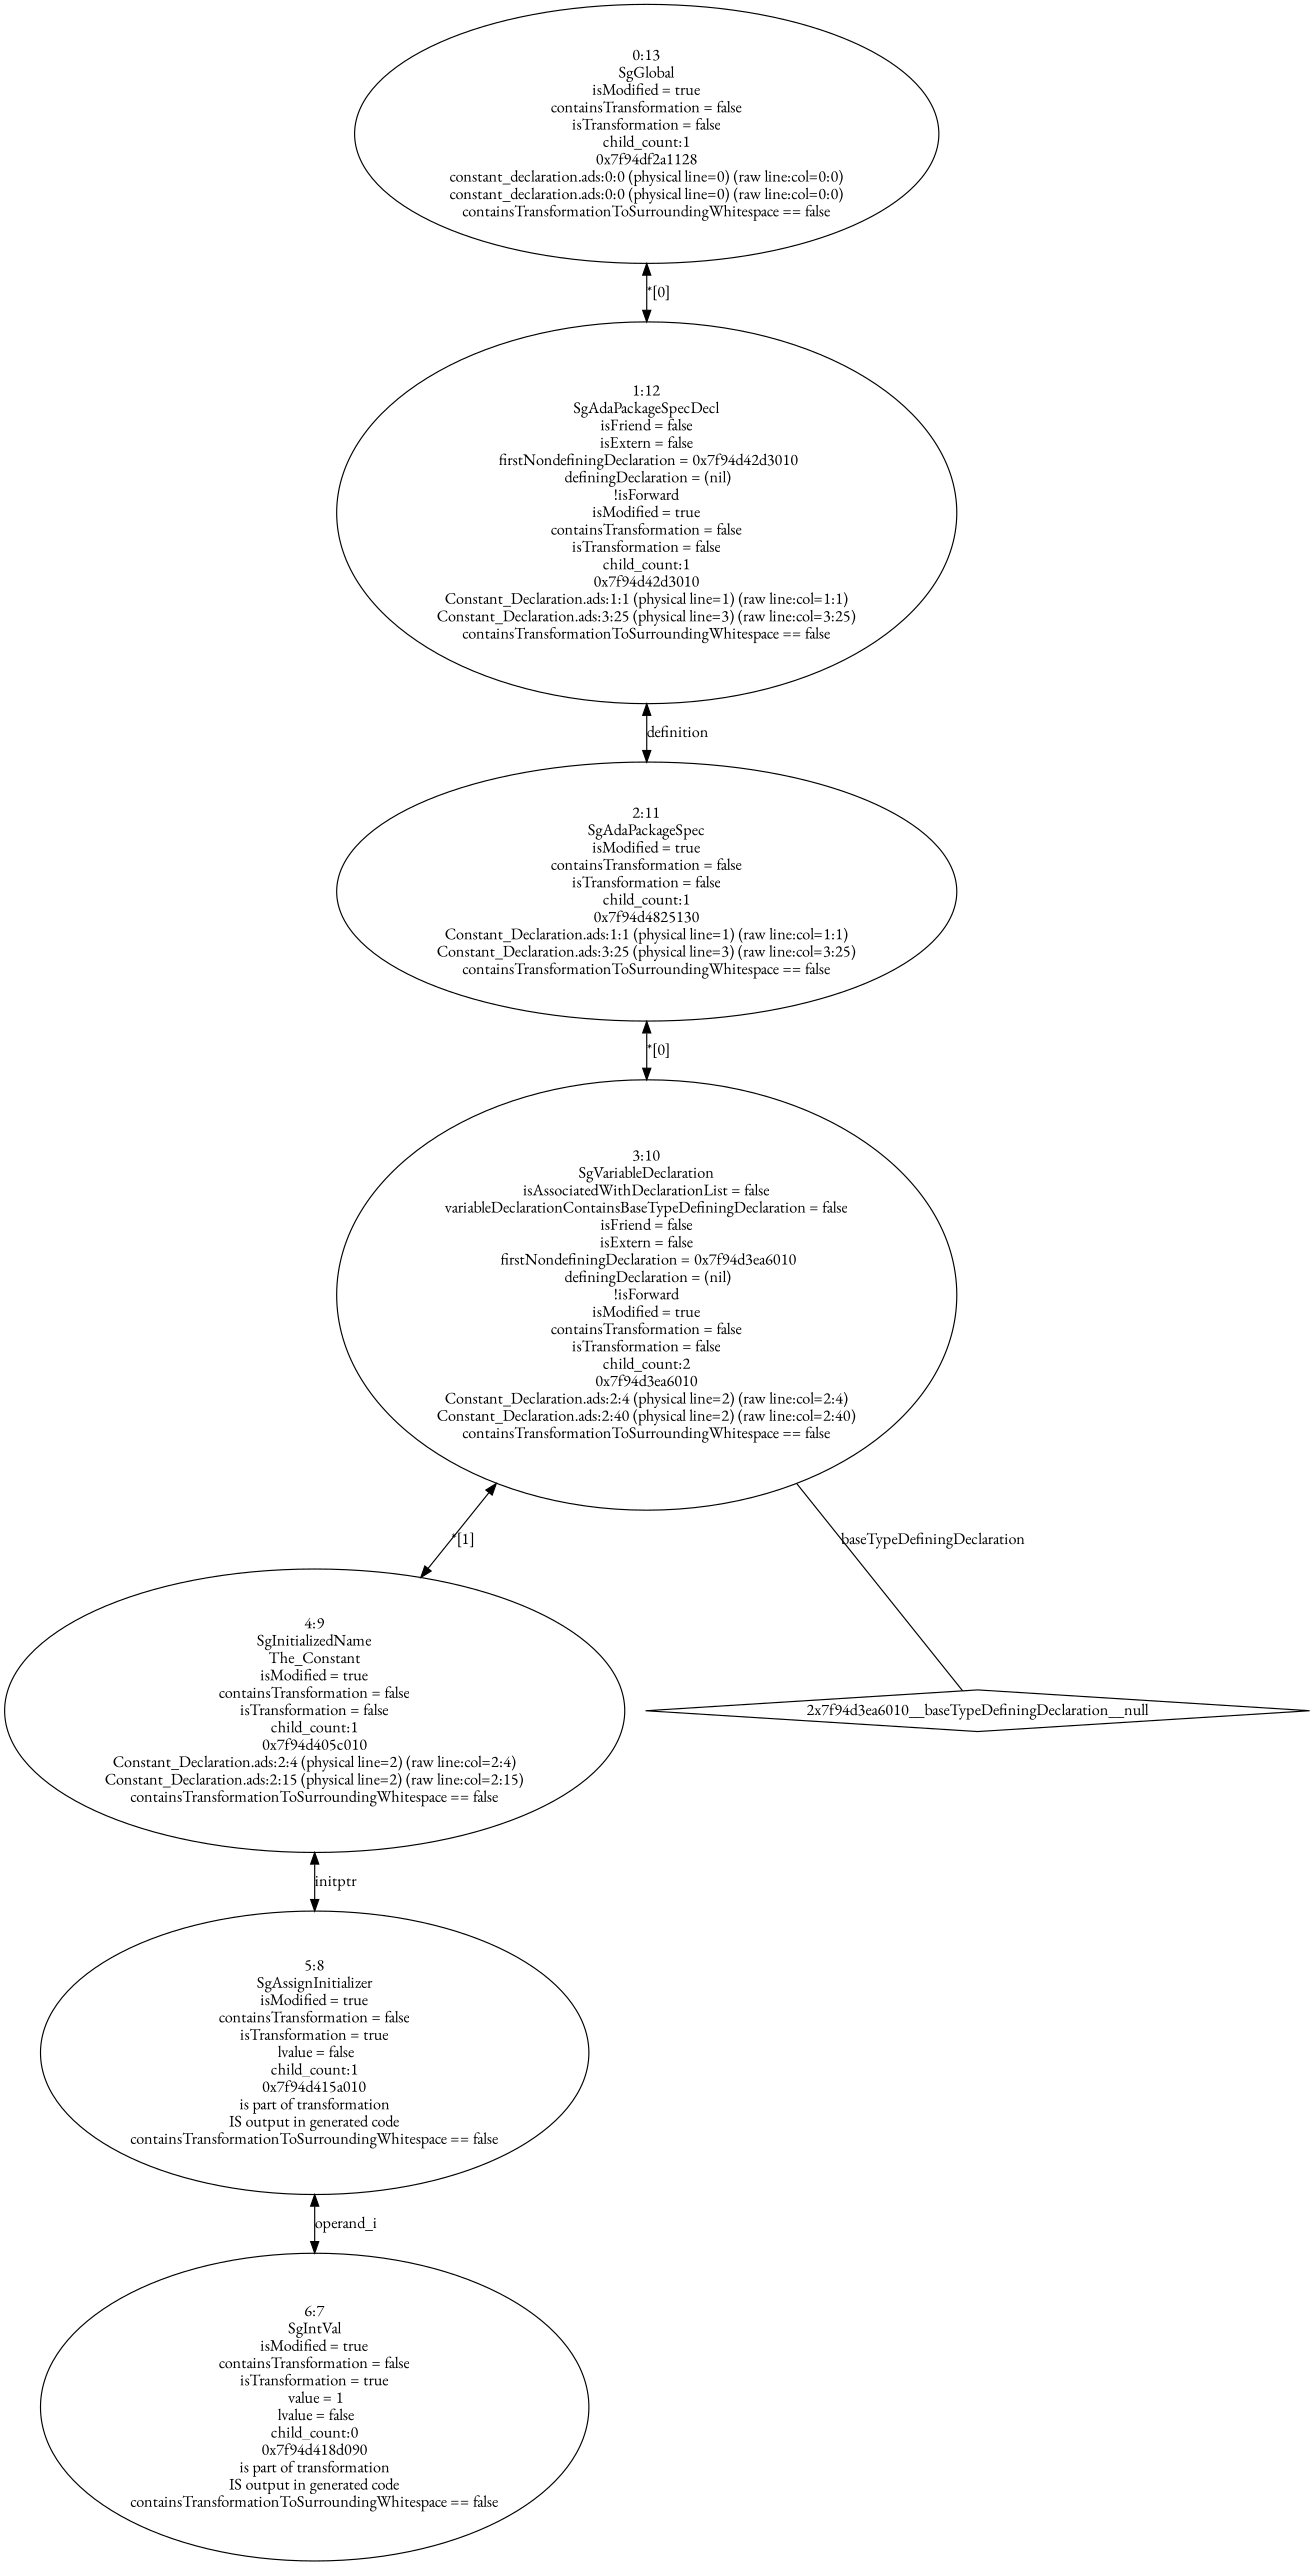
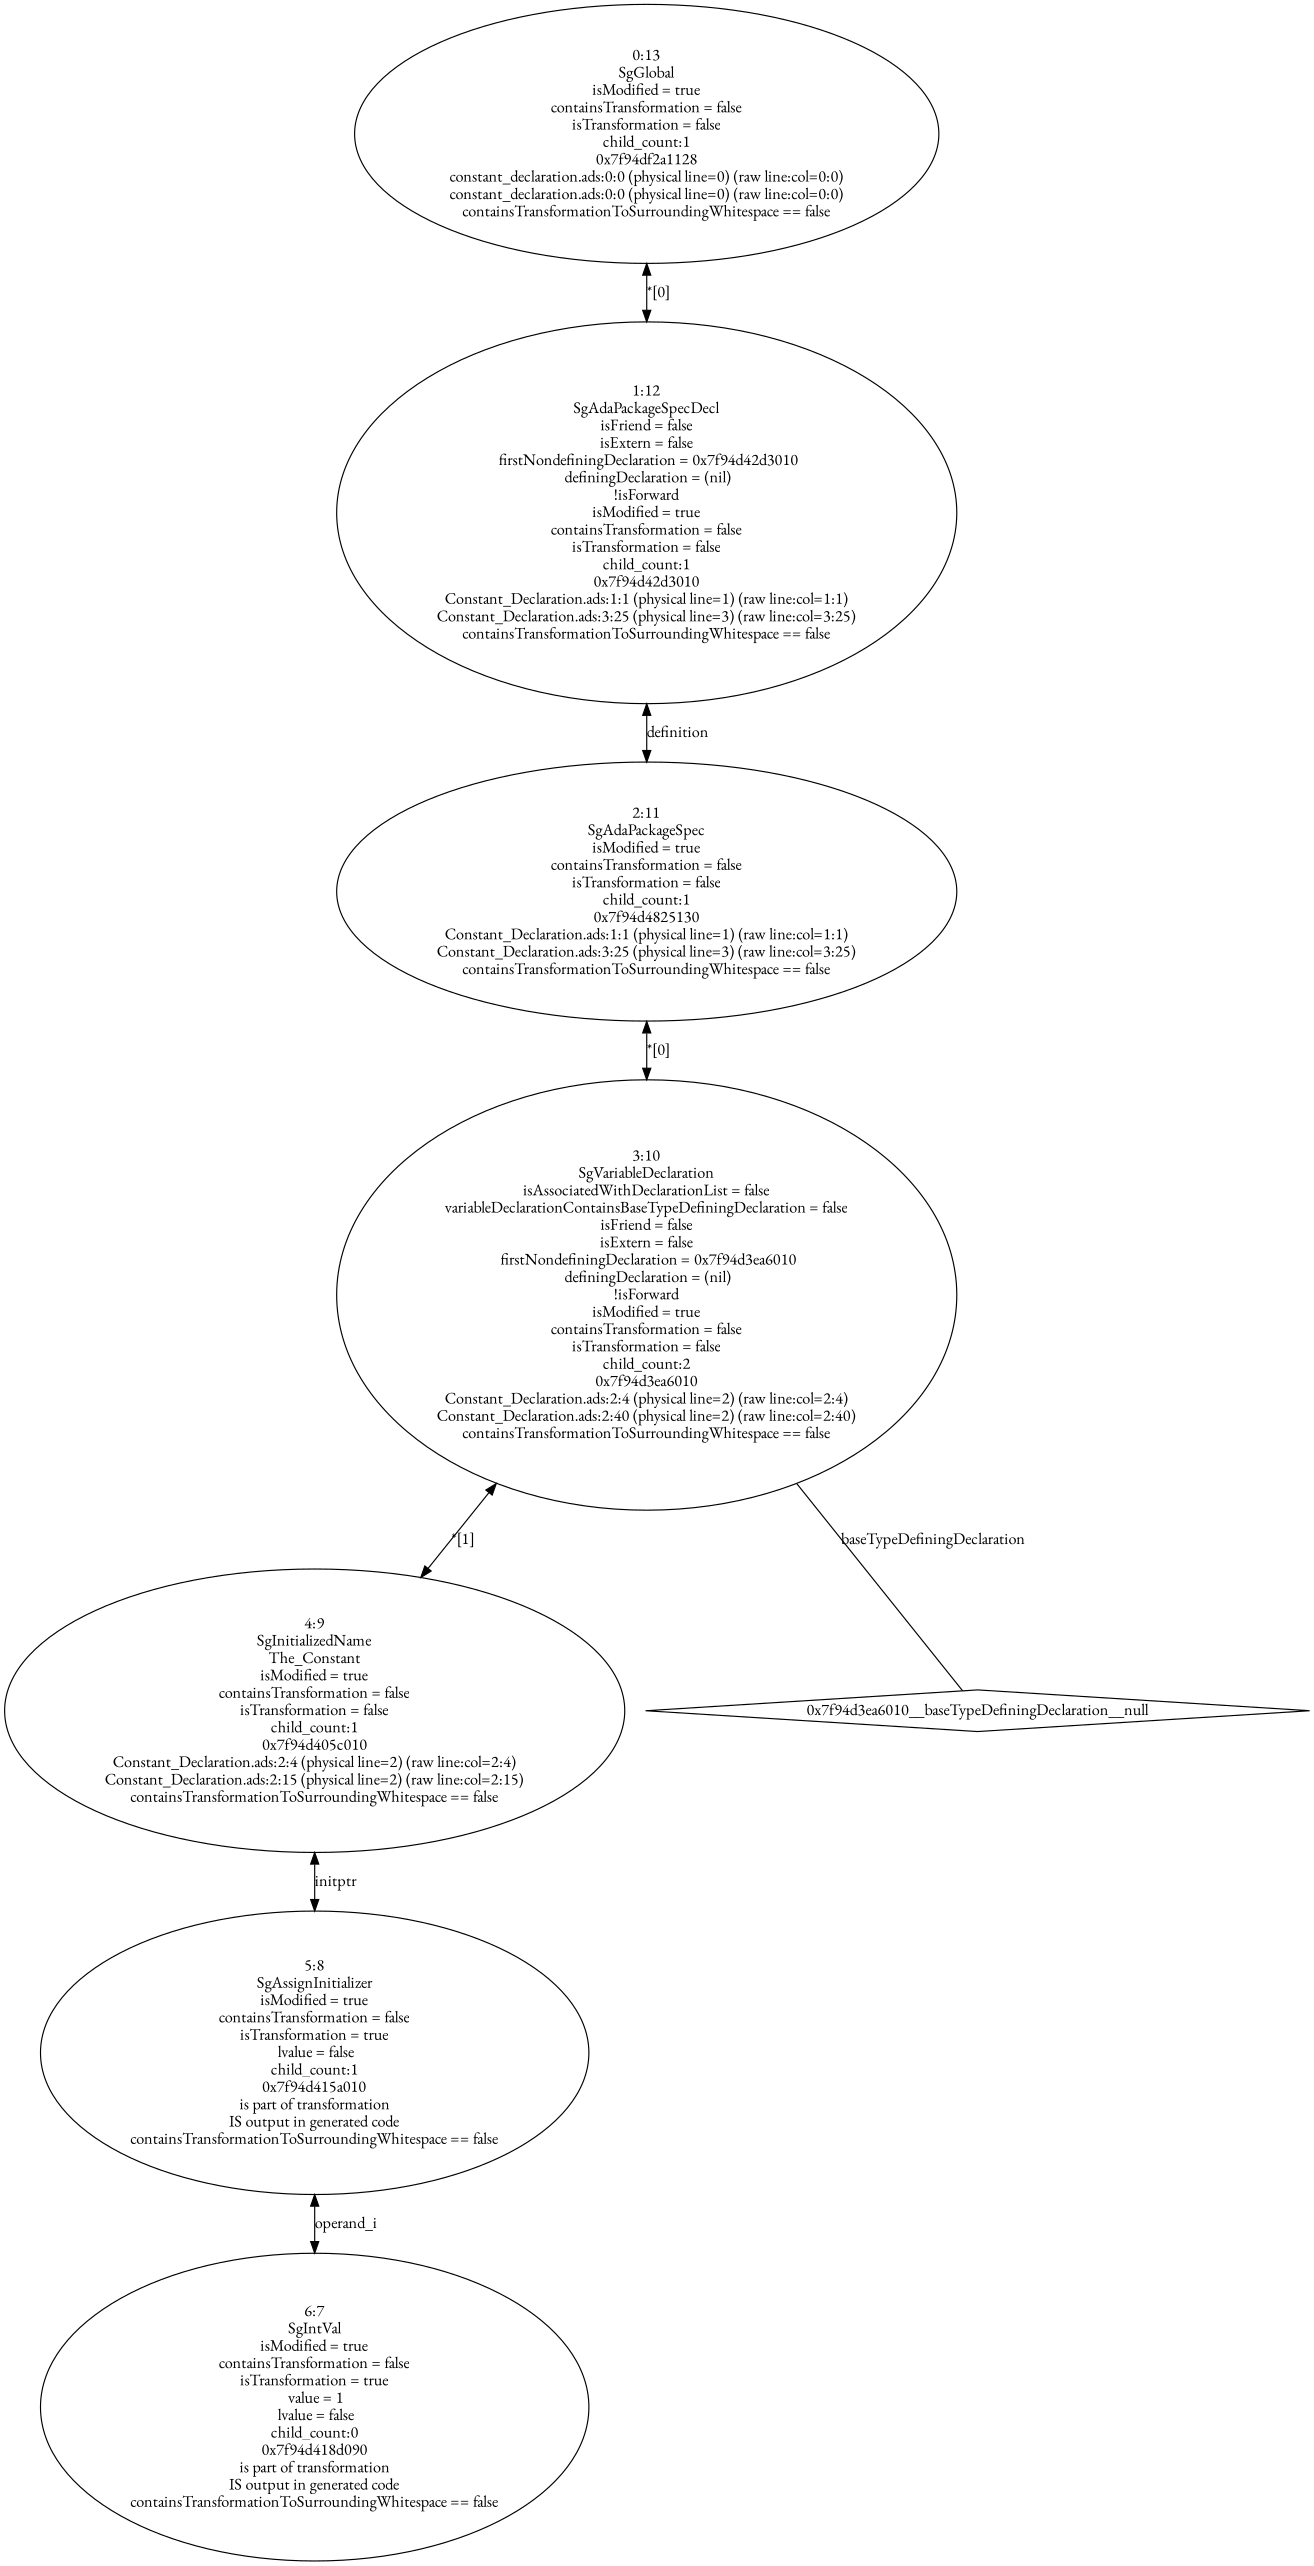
node "2x7f94d3ea6010__baseTypeDefiningDeclaration__null": label "2x7f94d3ea6010__baseTypeDefiningDeclaration__null" -> "0x7f94d3ea6010__baseTypeDefiningDeclaration__null"
